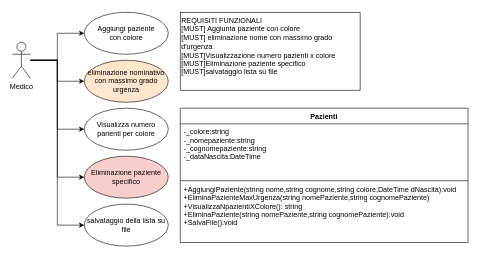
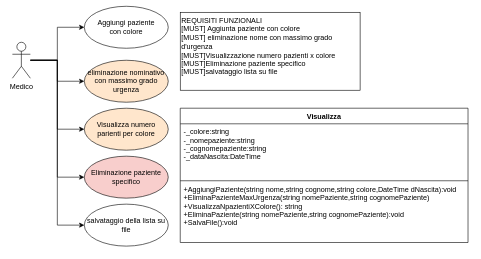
node "Aggiungi paziente con colore": moved (126, 33) -> (126, 27)
node "Pazienti": label "Pazienti" -> "Visualizza"
node "Visualizza numero parienti per colore": fillcolor #ffffff -> #ffe6cc
